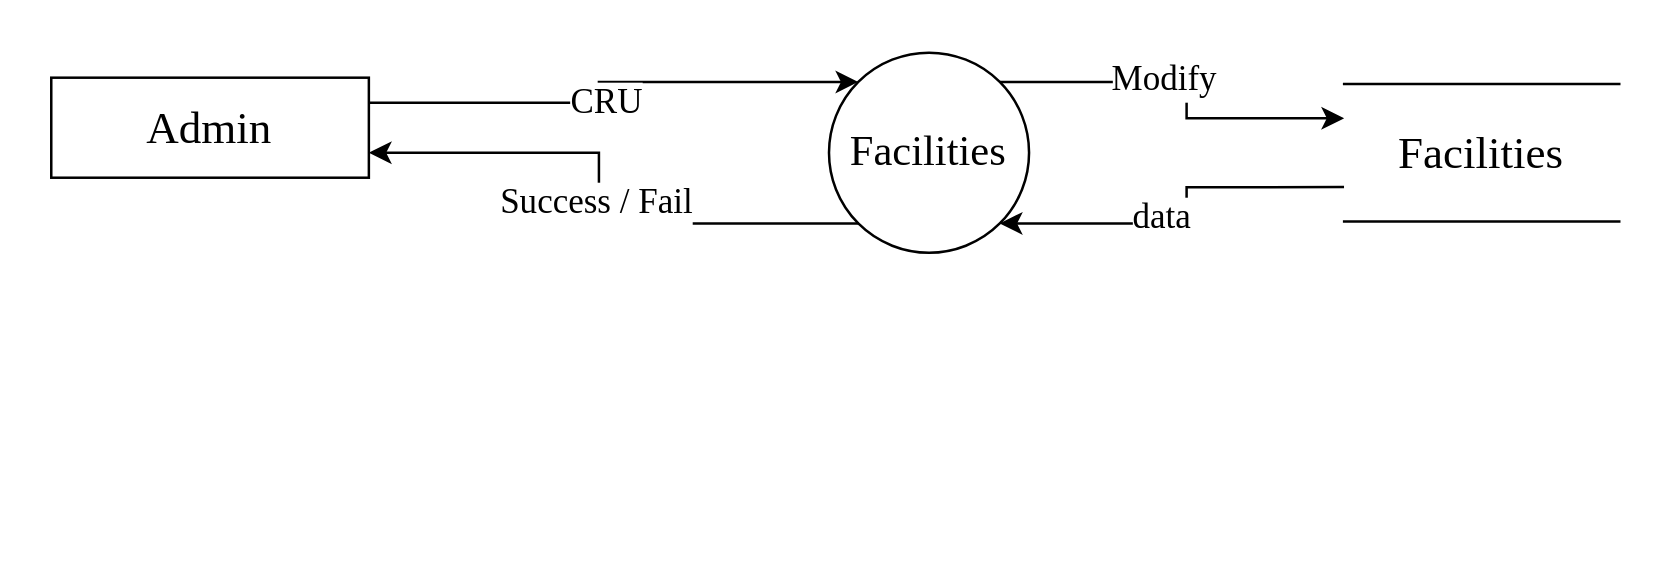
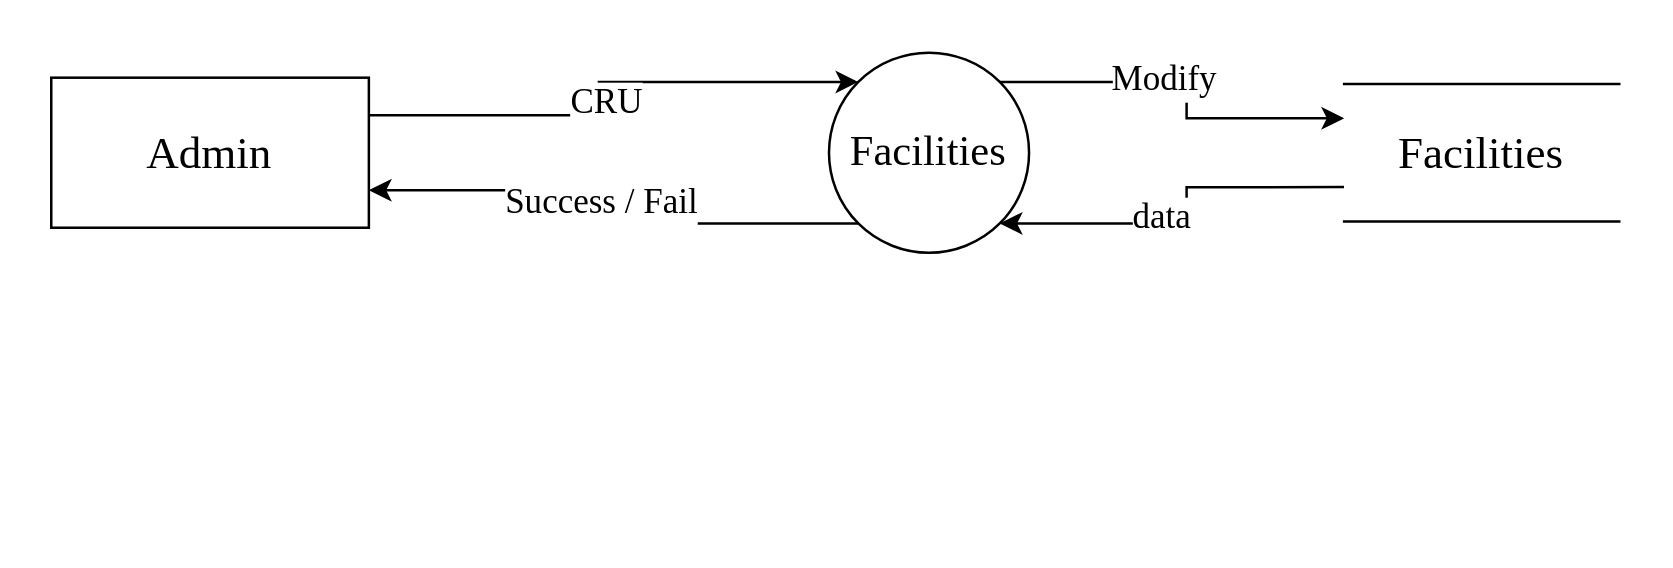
node "Admin": size 318x100 -> 318x150
